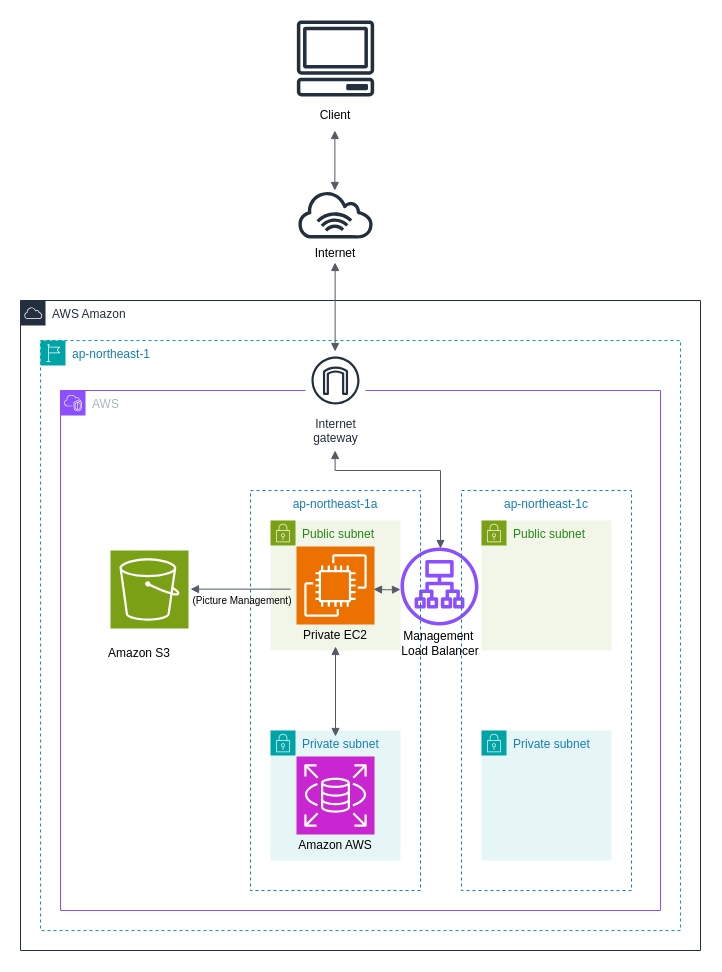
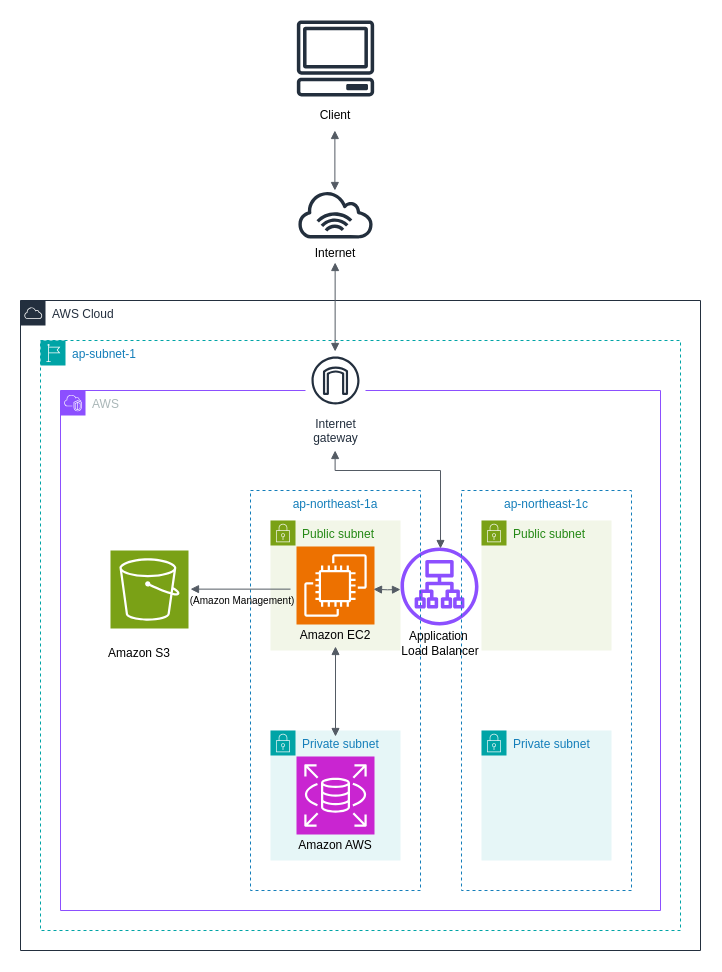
node "AWS Amazon": label "AWS Amazon" -> "AWS Cloud"
node "ap-northeast-1": label "ap-northeast-1" -> "ap-subnet-1"
node "(Picture Management)": label "(Picture Management)" -> "(Amazon Management)"
node "Private EC2": label "Private EC2" -> "Amazon EC2"
node "Management Load Balancer": label "Management Load Balancer" -> "Application Load Balancer"
